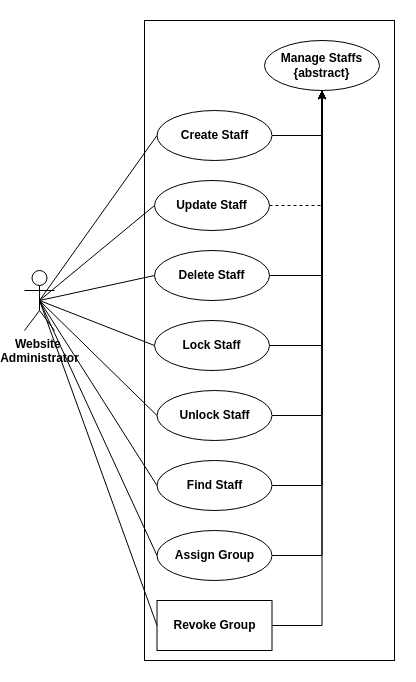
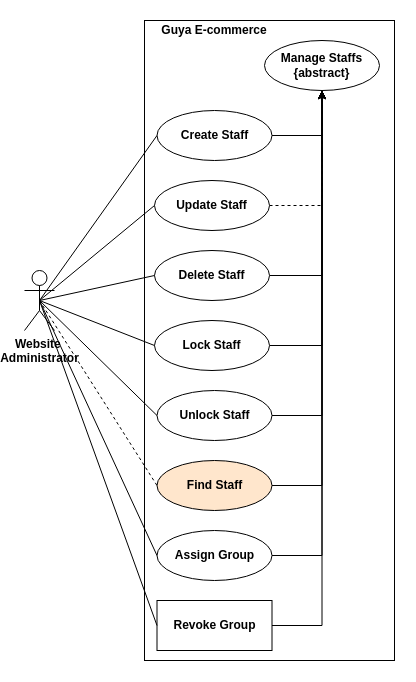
node "Guya E-commerce": added
edge "Website Administrator" -- "Find Staff": style solid -> dashed
node "Find Staff": fillcolor #ffffff -> #ffe6cc
